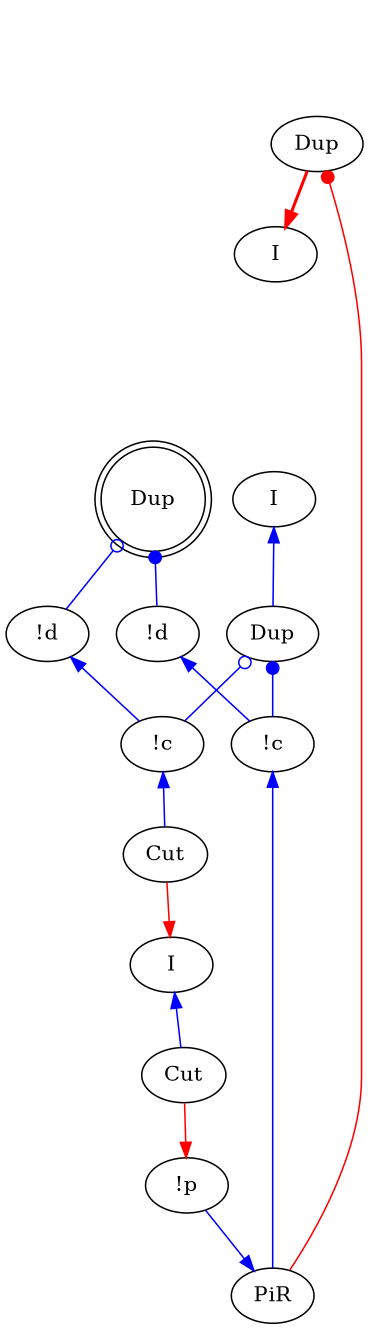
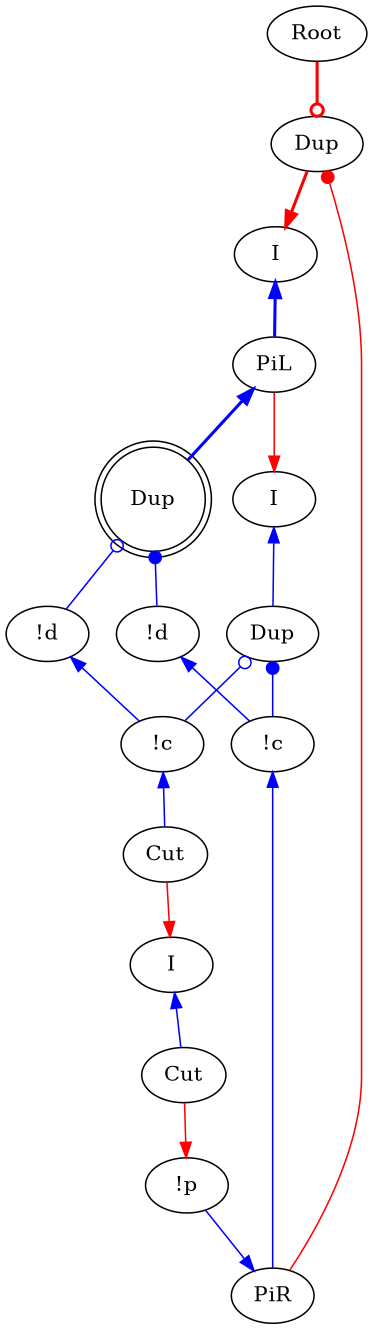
node "Root": added
node "PiL": added
